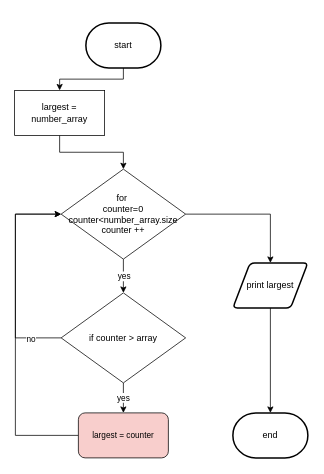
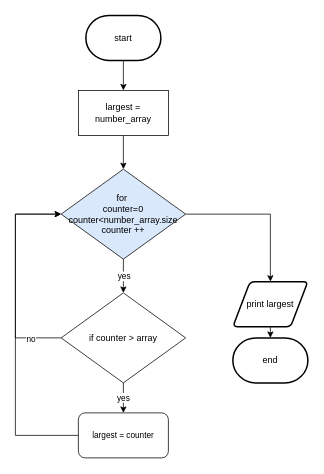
node "start": moved (123, 45) -> (123, 38)
node "largest = number_array": moved (60, 113) -> (123, 113)
node "for counter=0 counter<number_array.size counter ++": fillcolor #ffffff -> #dae8fc
node "print largest": moved (270, 285) -> (270, 304)
node "largest = counter": fillcolor #f8cecc -> #ffffff
node "end": moved (270, 435) -> (270, 360)
